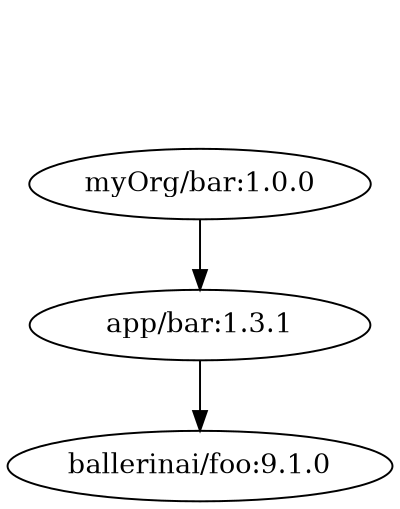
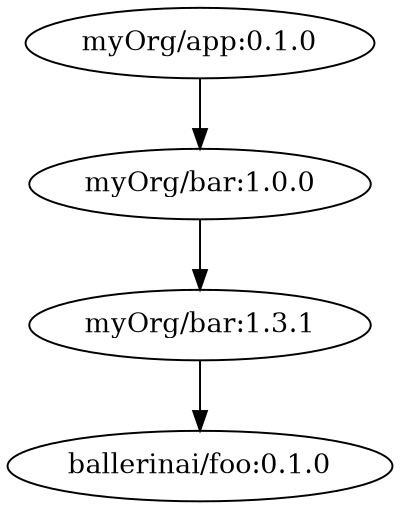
node "myOrg/app:0.1.0": added
node "app/bar:1.3.1": label "app/bar:1.3.1" -> "myOrg/bar:1.3.1"
node "ballerinai/foo:9.1.0": label "ballerinai/foo:9.1.0" -> "ballerinai/foo:0.1.0"
